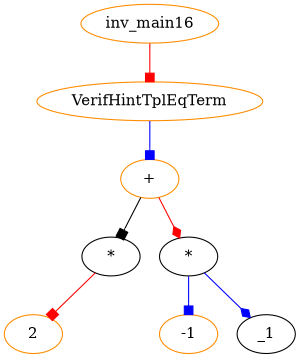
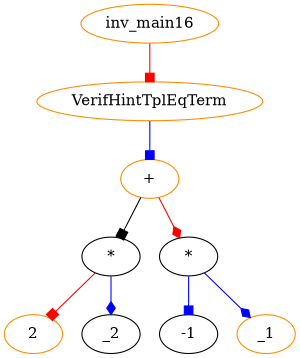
node "_2": added
node "-1": color darkorange -> black
node "_1": color black -> darkorange
